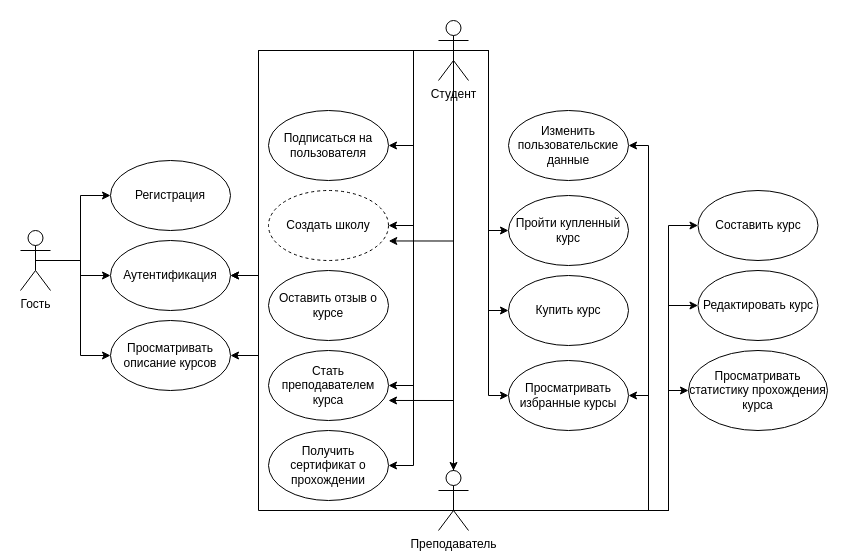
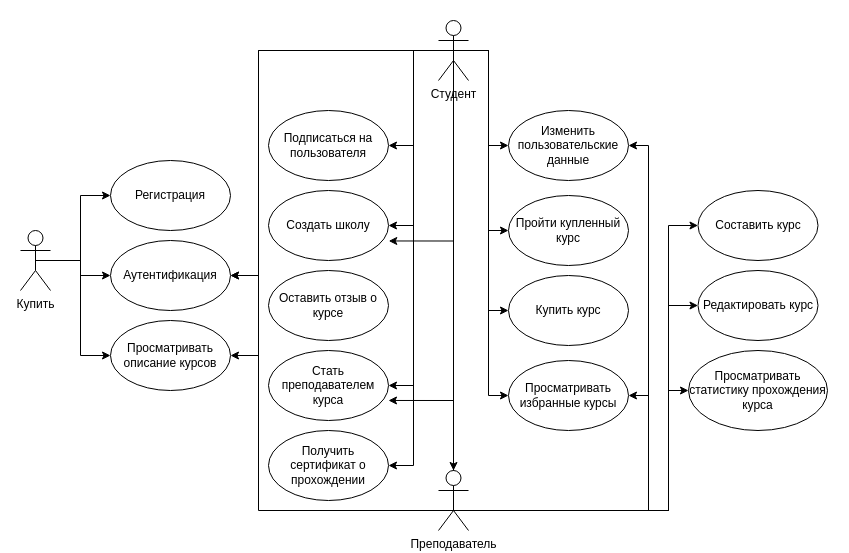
edge "Студент" -> "Изменить пользовательские данные": added
node "Создать школу": style dashed -> solid
node "Гость": label "Гость" -> "Купить"
